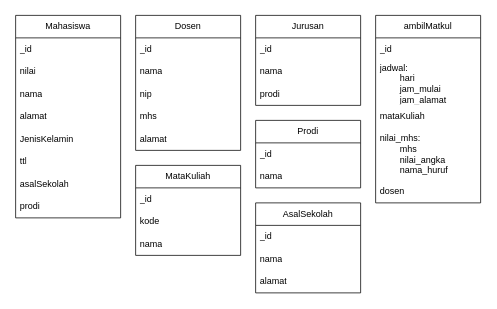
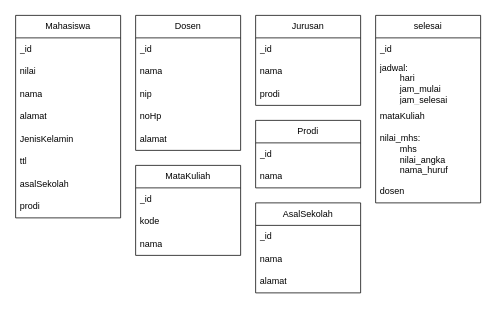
node "ambilMatkul": label "ambilMatkul" -> "selesai"
node "jadwal: hari jam_mulai jam_alamat": label "jadwal: hari jam_mulai jam_alamat" -> "jadwal: hari jam_mulai jam_selesai"
node "mhs": label "mhs" -> "noHp"
